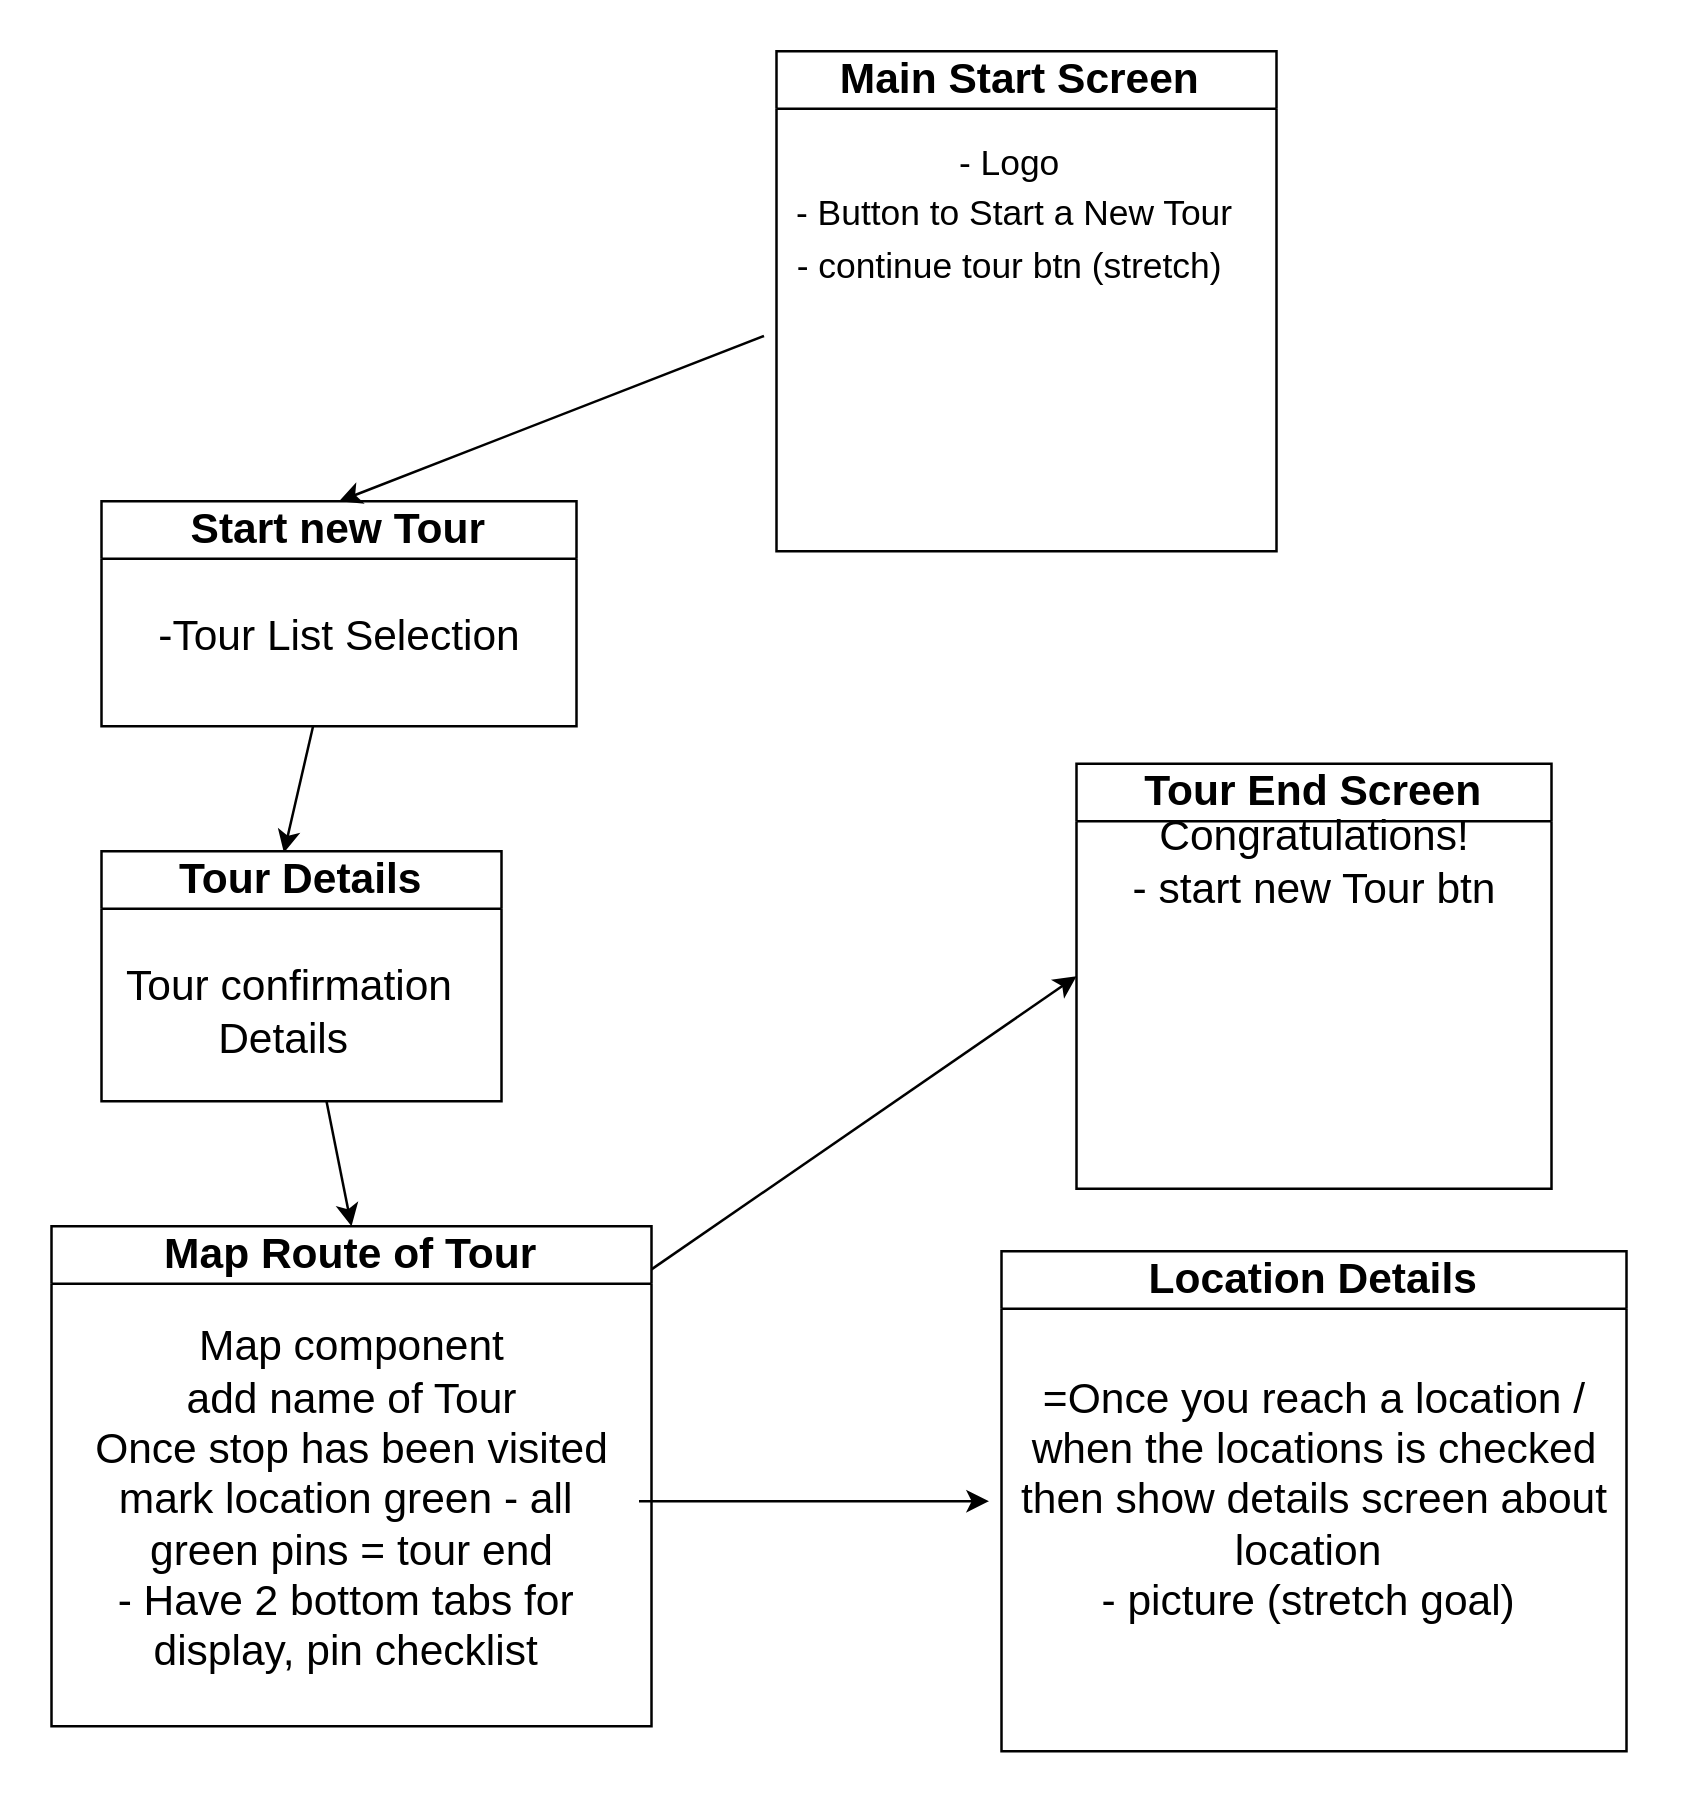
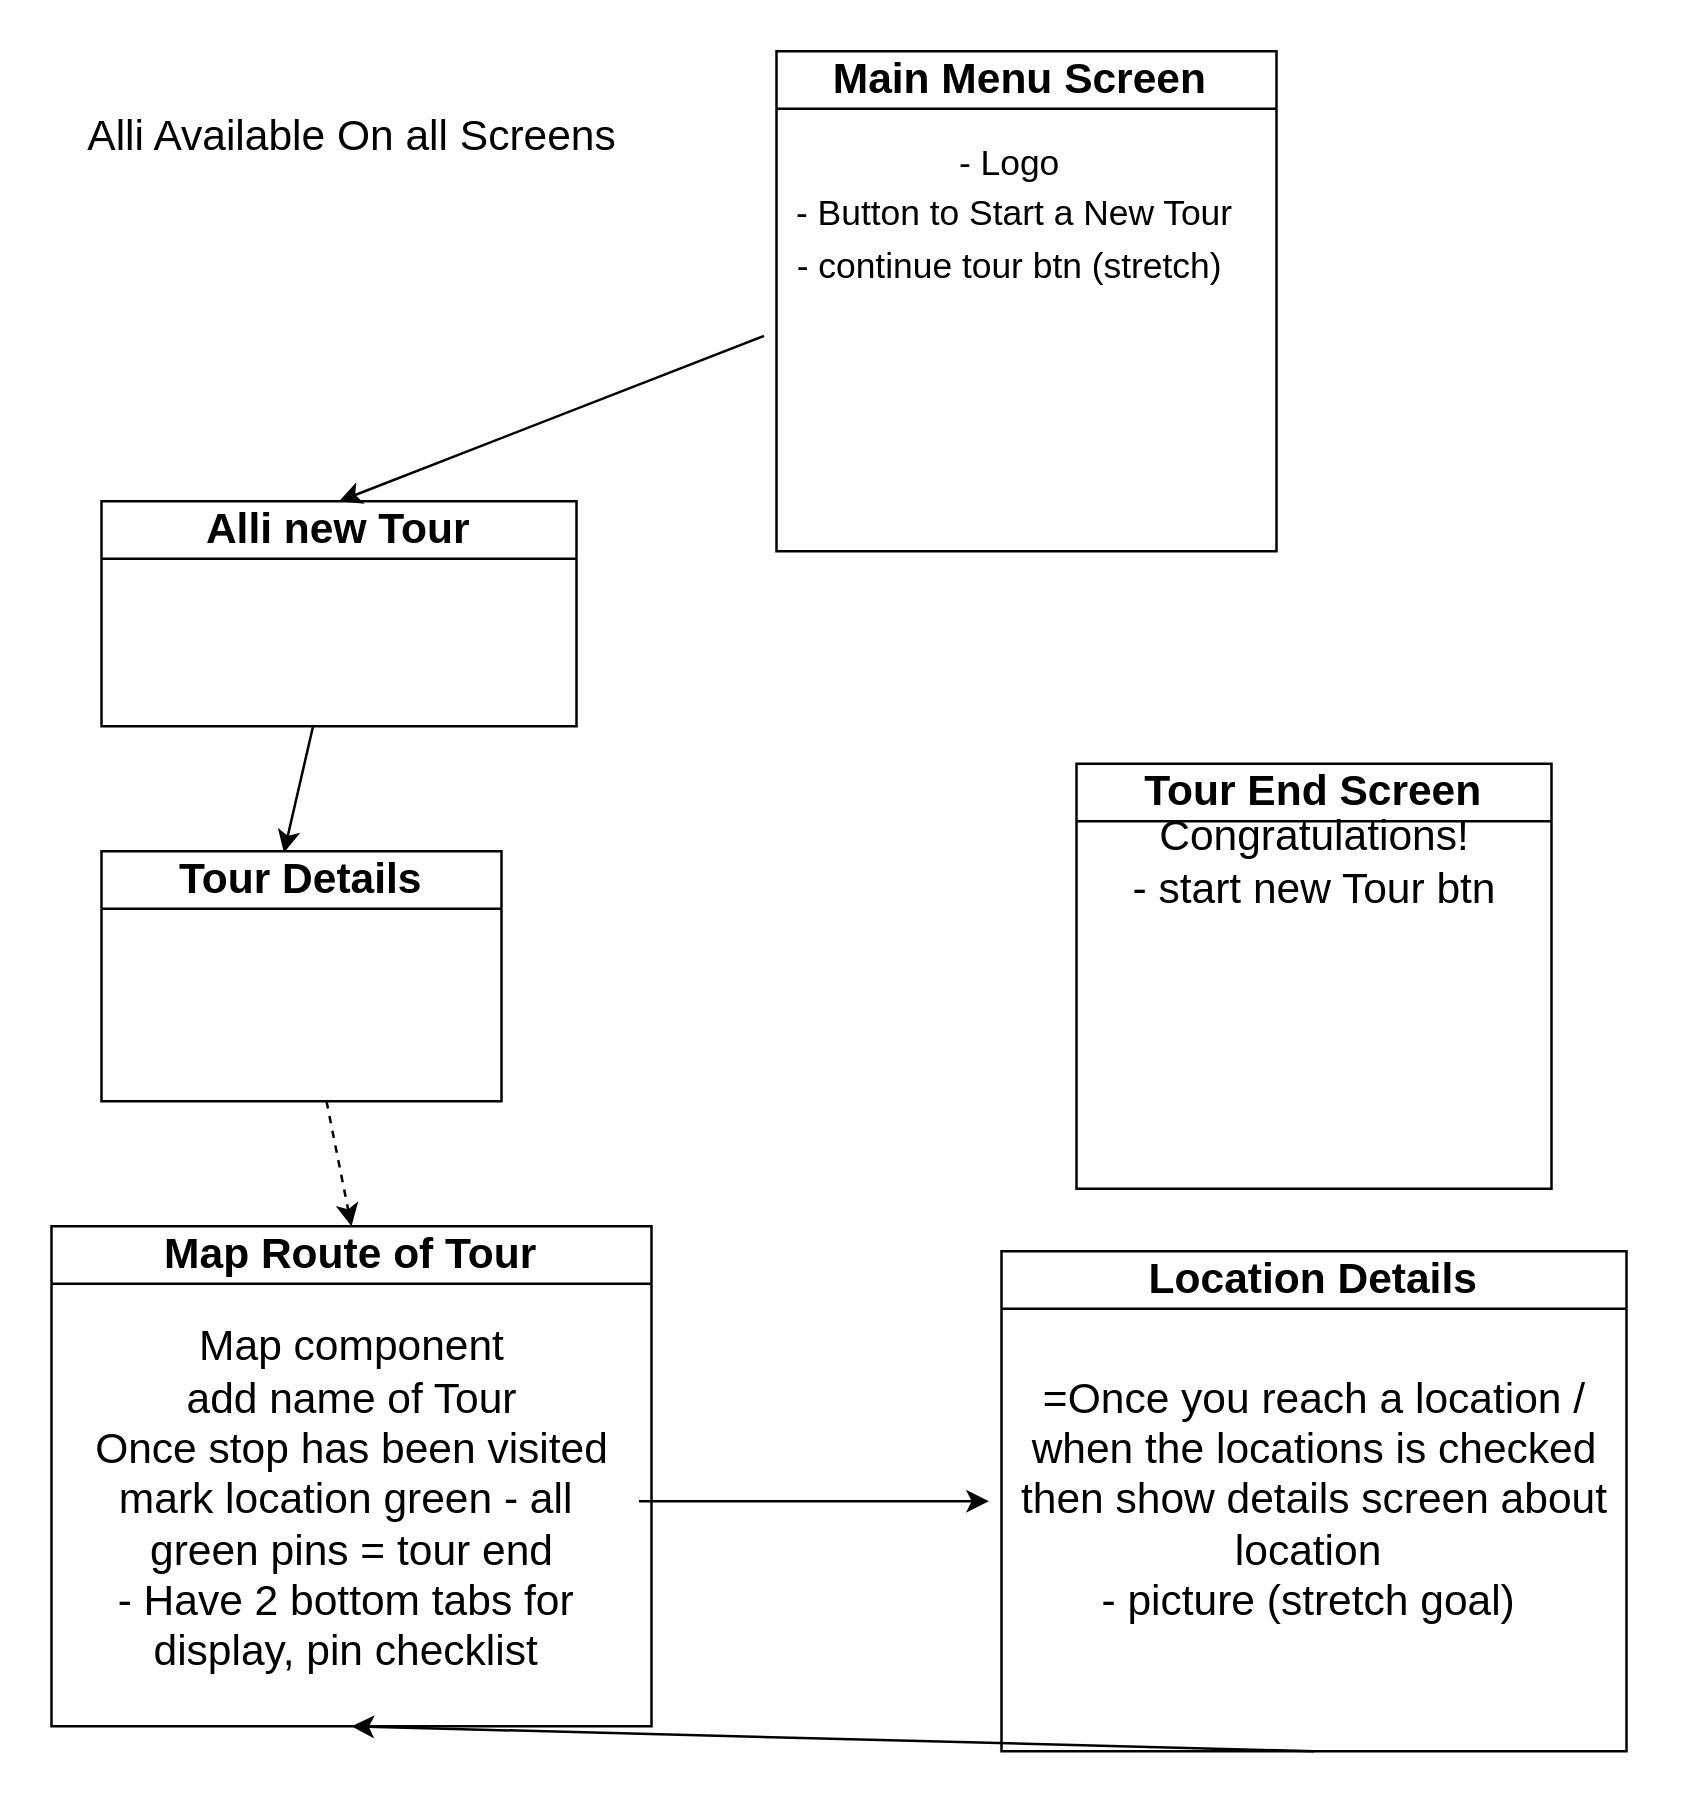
node "Main Start Screen": label "Main Start Screen" -> "Main Menu Screen"
node "Alli Available On all Screens": added
node "Start new Tour": label "Start new Tour" -> "Alli new Tour"
node "-Tour List Selection": removed
node "Tour confirmation Details": removed
edge "Map Route of Tour" -> "Tour End Screen": removed
edge "Tour Details" -> "Map Route of Tour": style solid -> dashed
edge "Location Details" -> "Map Route of Tour": added
